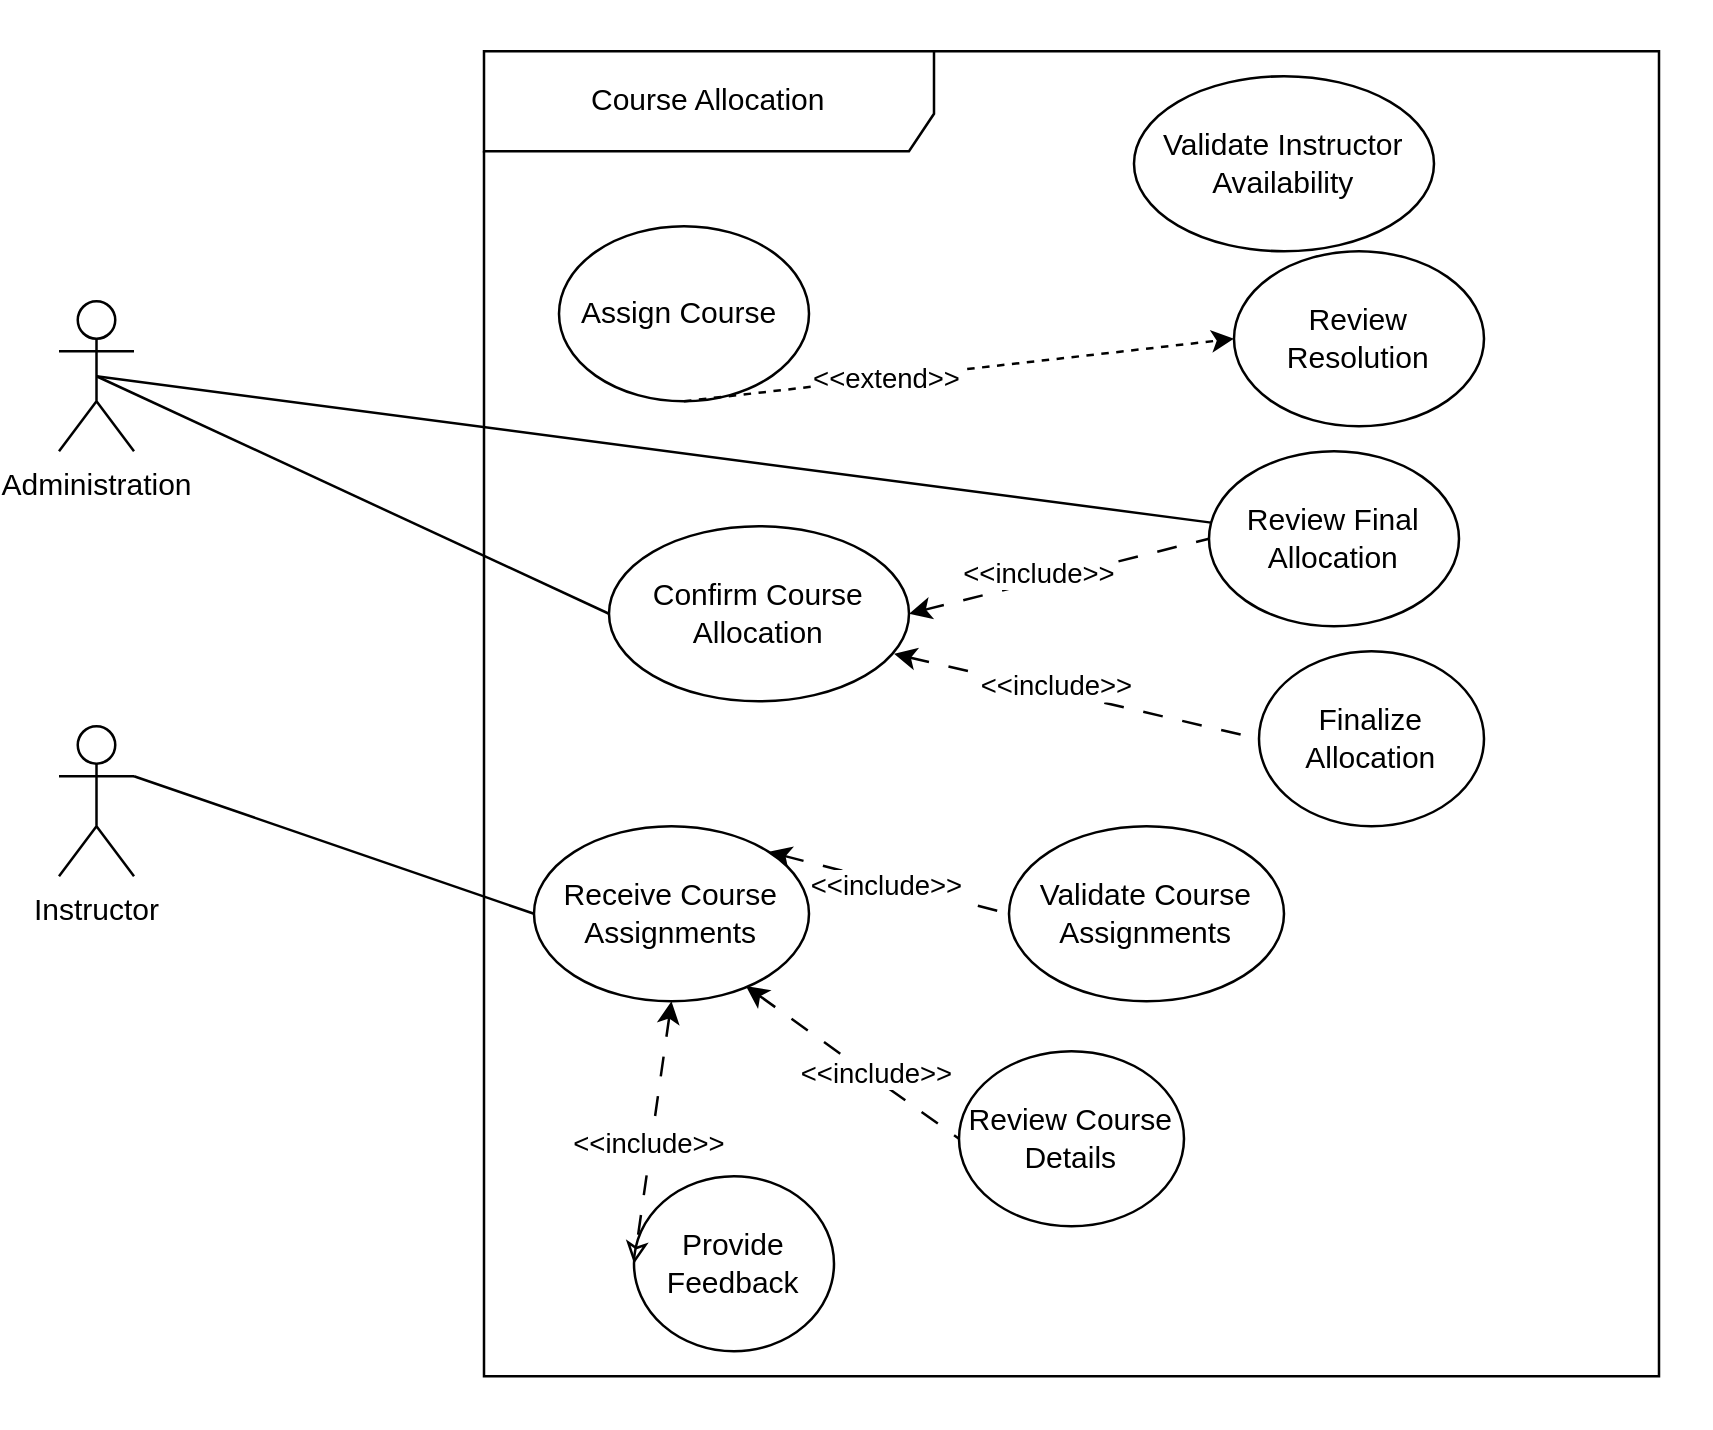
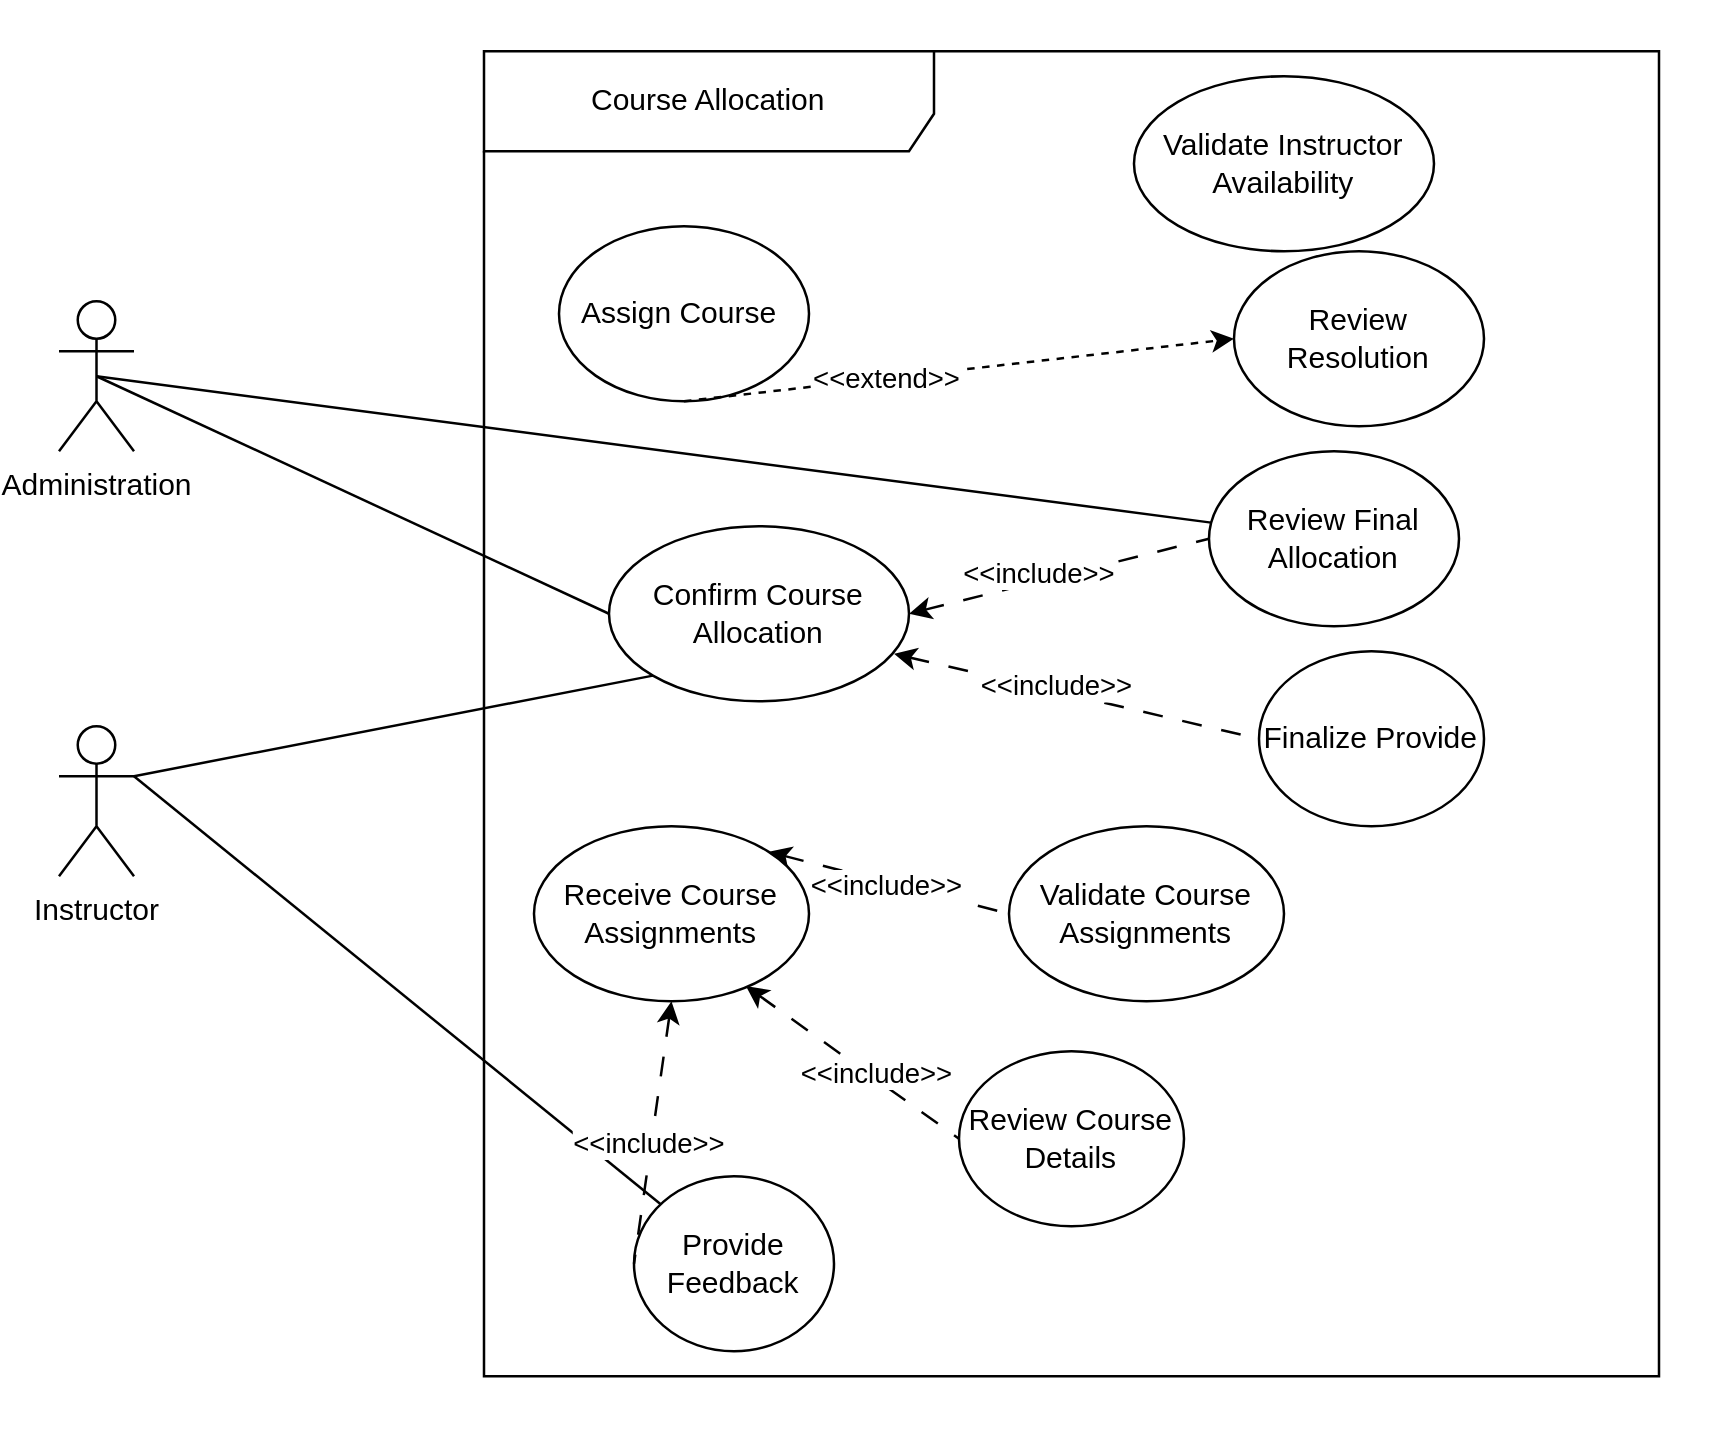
node "Finalize Allocation": label "Finalize Allocation" -> "Finalize Provide"
edge "Confirm Course Allocation" -- "Instructor": added
edge "Instructor" -- "Receive Course Assignments": now "Instructor" -- "Provide Feedback"
edge "Receive Course Assignments" -- "Provide Feedback": arrowhead classic -> none
